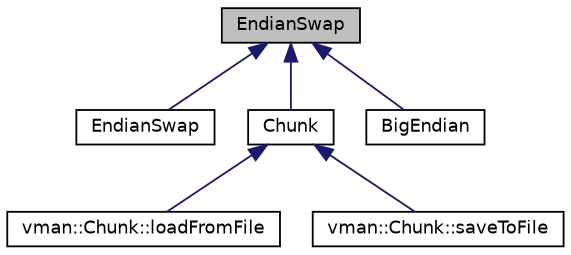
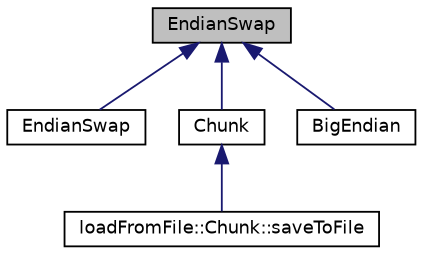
node "vman::Chunk::loadFromFile": removed
node "vman::Chunk::saveToFile": label "vman::Chunk::saveToFile" -> "loadFromFile::Chunk::saveToFile"
